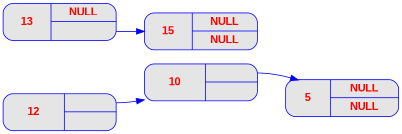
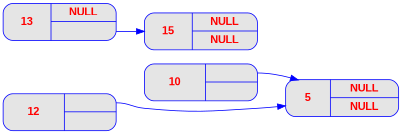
edge "12" -> "10": now "12" -> "5"
